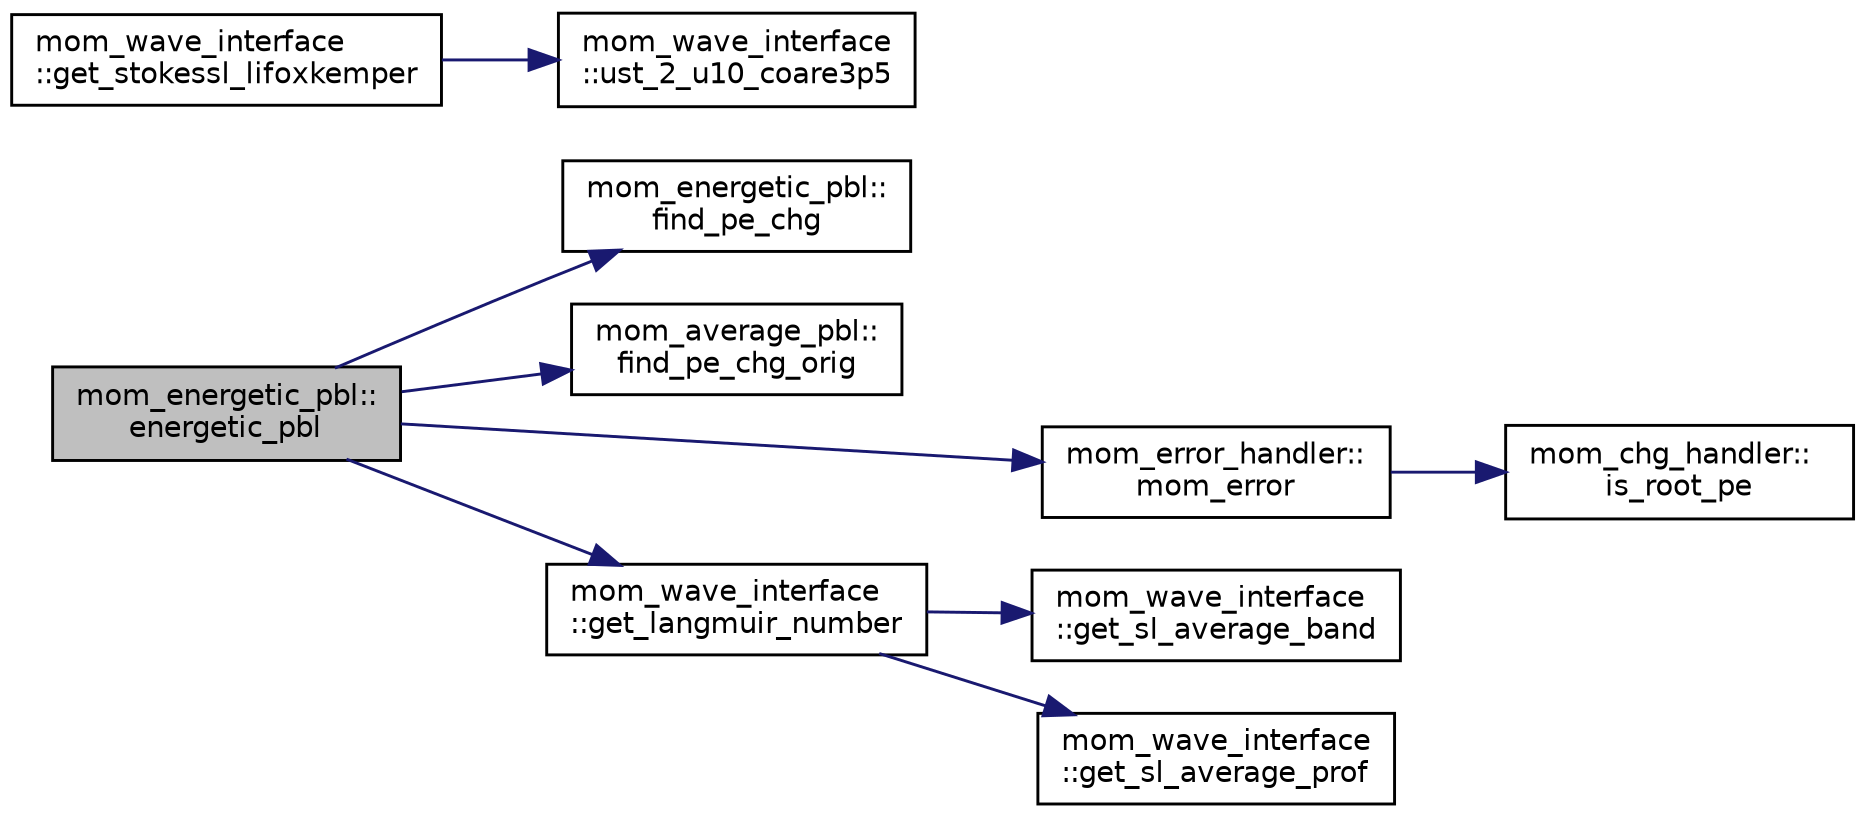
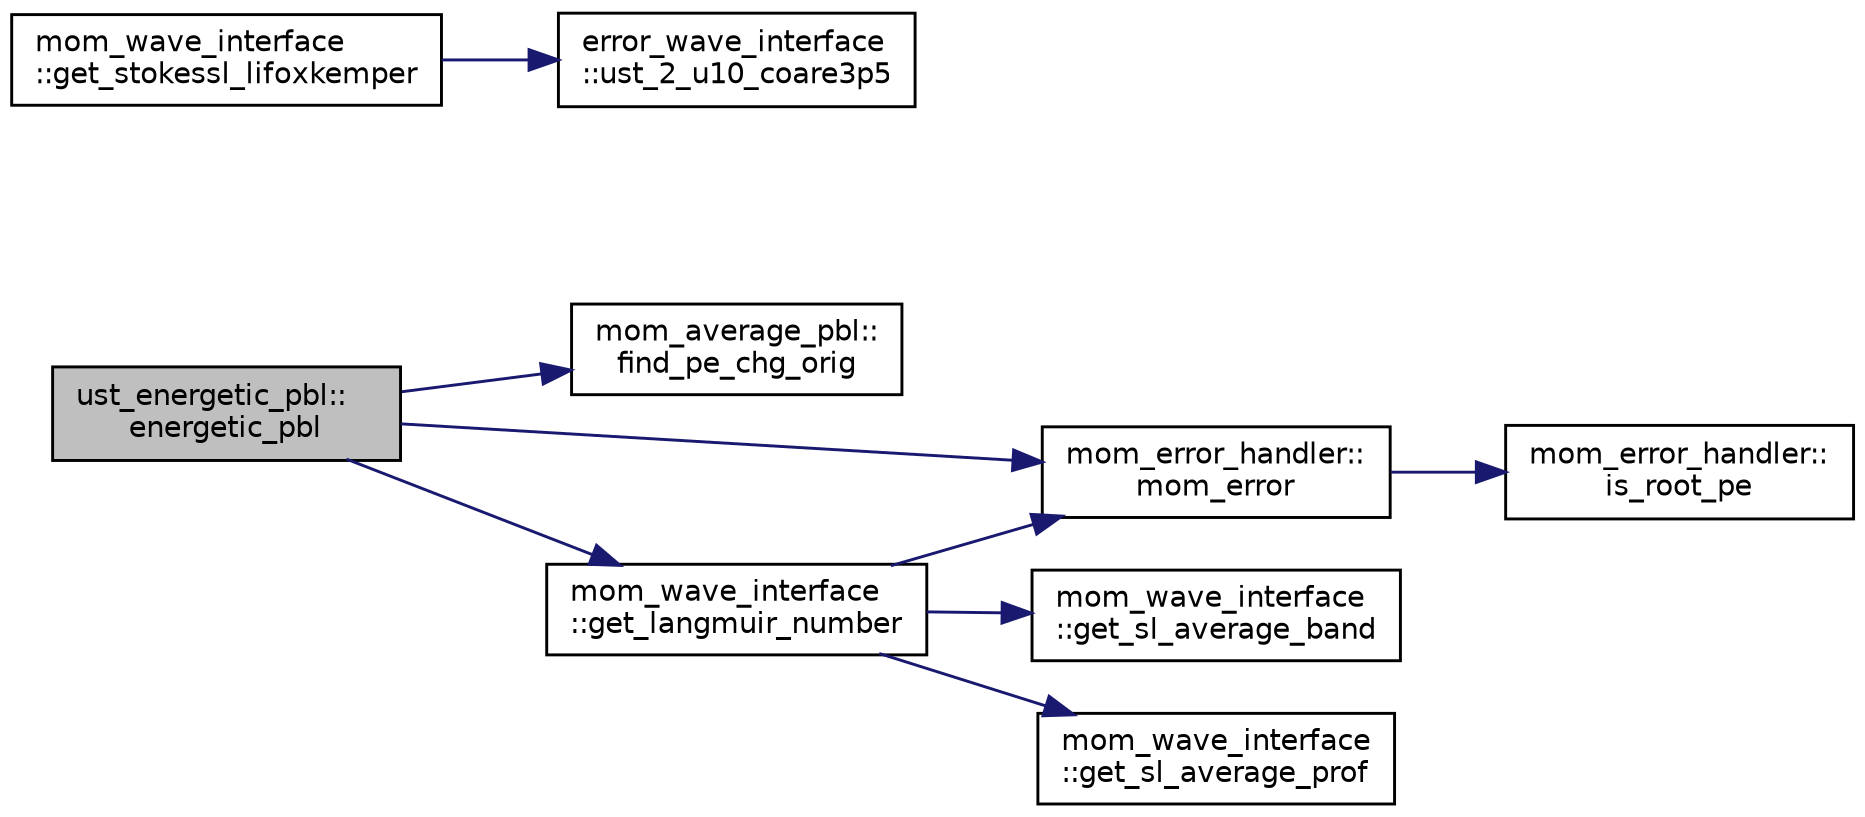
node "mom_wave_interface ::ust_2_u10_coare3p5": label "mom_wave_interface ::ust_2_u10_coare3p5" -> "error_wave_interface ::ust_2_u10_coare3p5"
node "mom_energetic_pbl:: find_pe_chg": removed
node "mom_energetic_pbl:: energetic_pbl": label "mom_energetic_pbl:: energetic_pbl" -> "ust_energetic_pbl:: energetic_pbl"
node "mom_chg_handler:: is_root_pe": label "mom_chg_handler:: is_root_pe" -> "mom_error_handler:: is_root_pe"
edge "mom_wave_interface ::get_langmuir_number" -> "mom_error_handler:: mom_error": added
